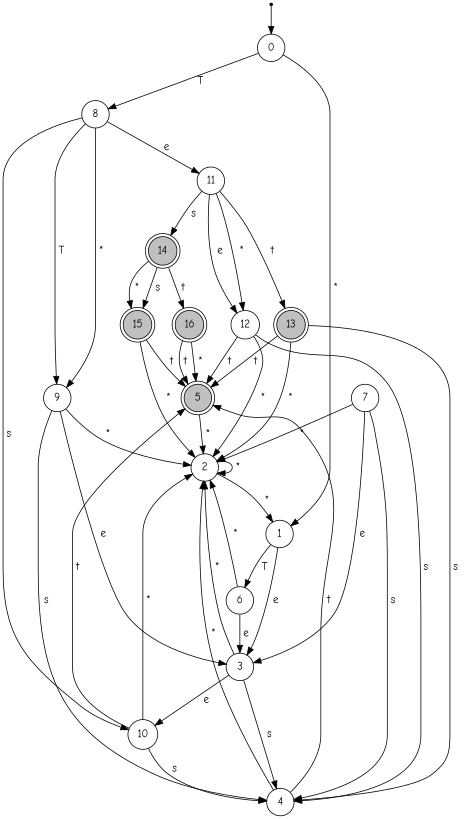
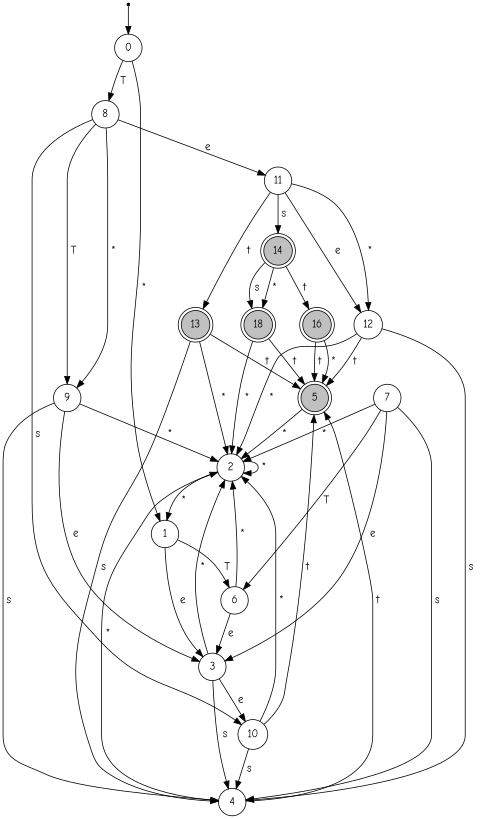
node "15": label "15" -> "18"
edge "7" -> "6": added, label "T"
